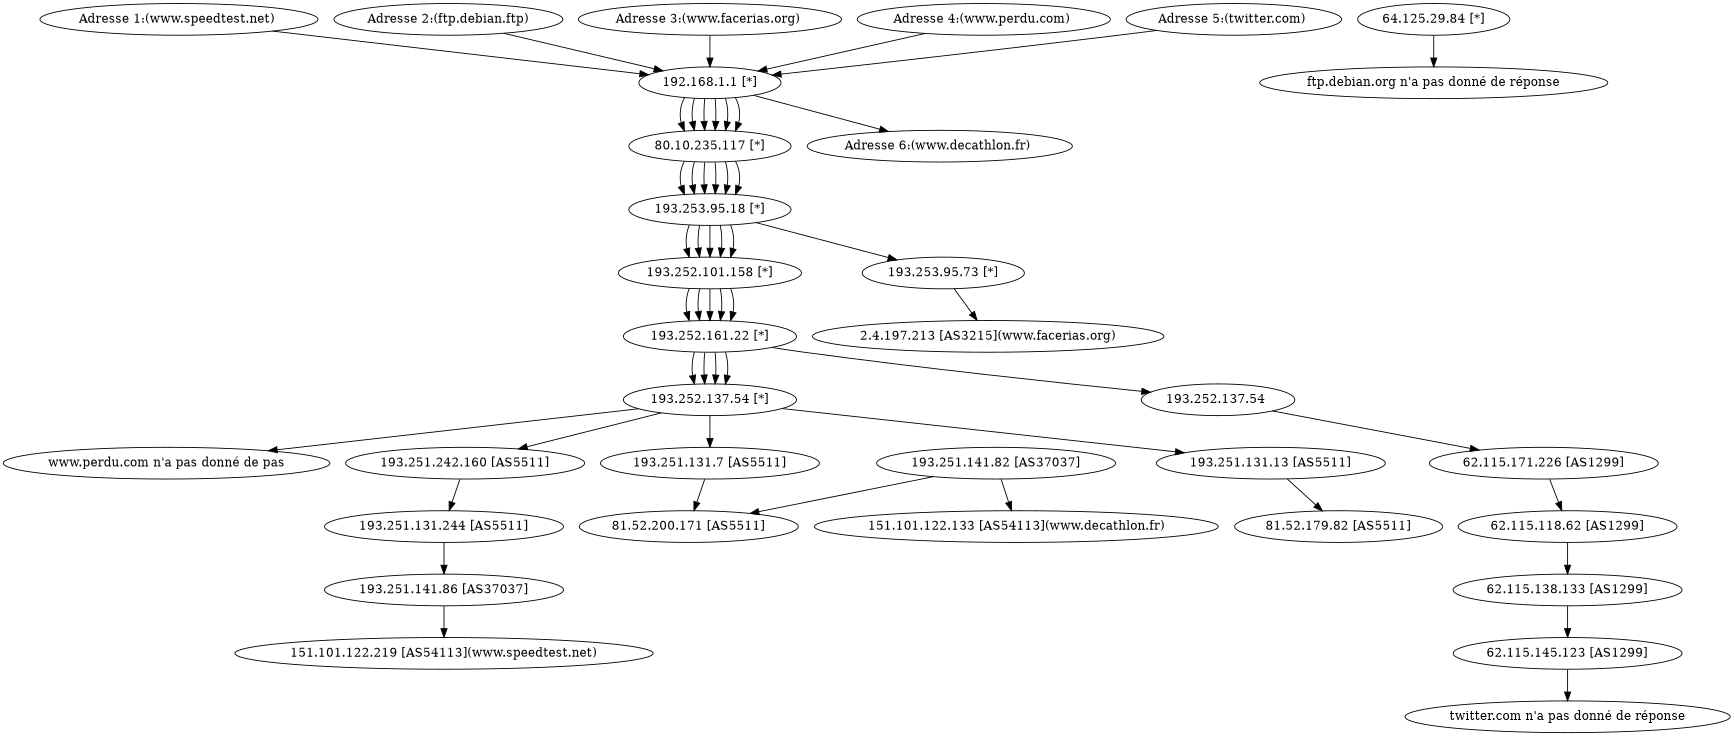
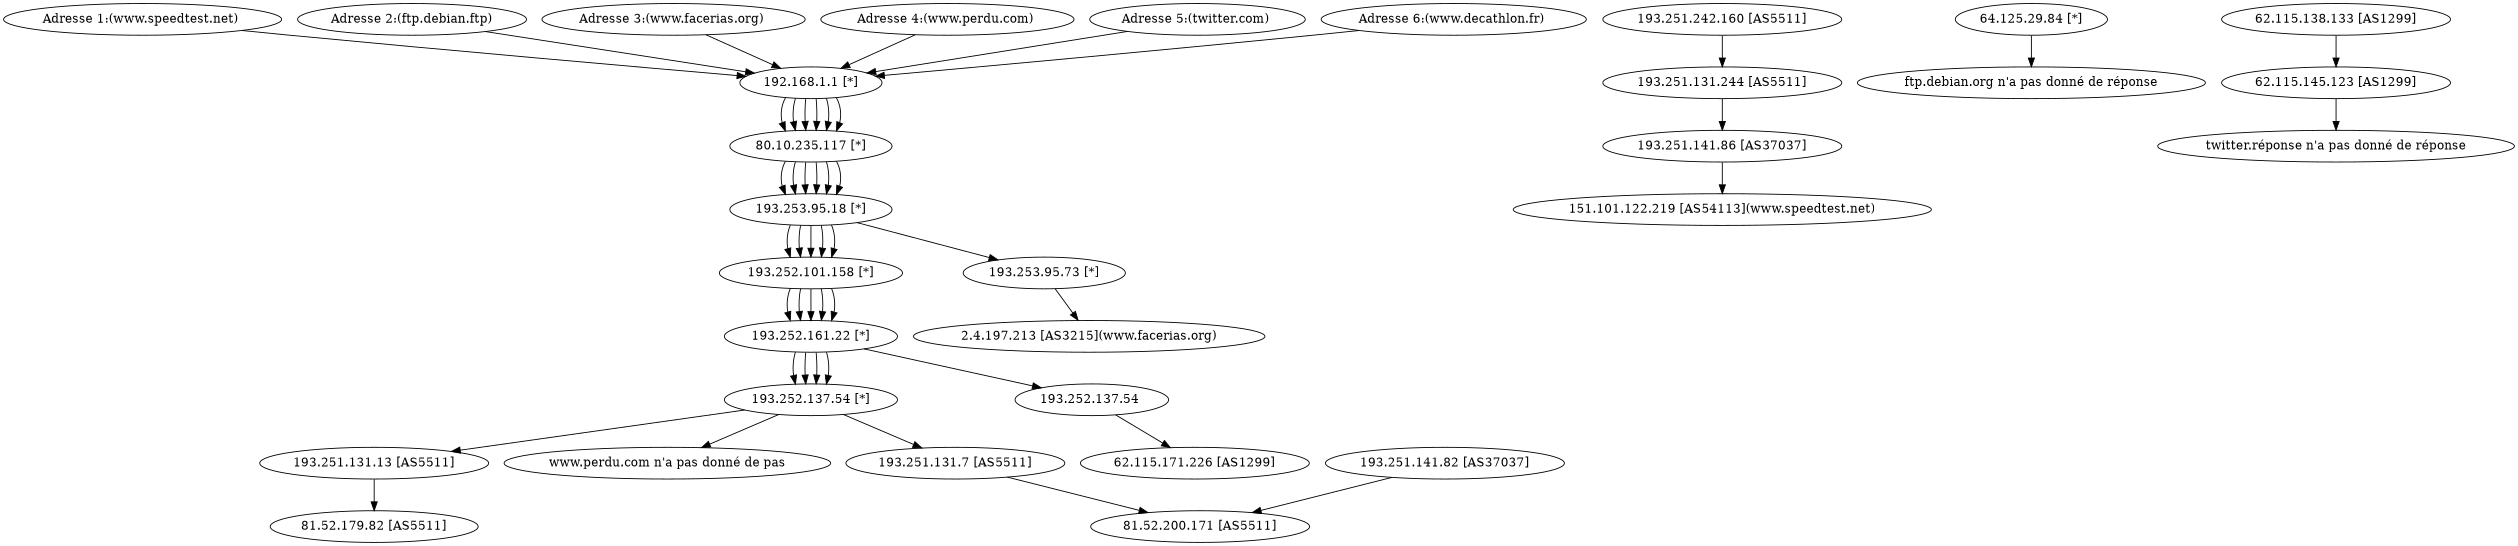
edge "192.168.1.1 [*]" -> "Adresse 6:(www.decathlon.fr)": reversed
edge "193.252.137.54 [*]" -> "193.251.242.160 [AS5511]": removed
node "151.101.122.133 [AS54113](www.decathlon.fr)": removed
node "62.115.118.62 [AS1299]": removed
node "twitter.com n'a pas donné de réponse": label "twitter.com n'a pas donné de réponse" -> "twitter.réponse n'a pas donné de réponse"
